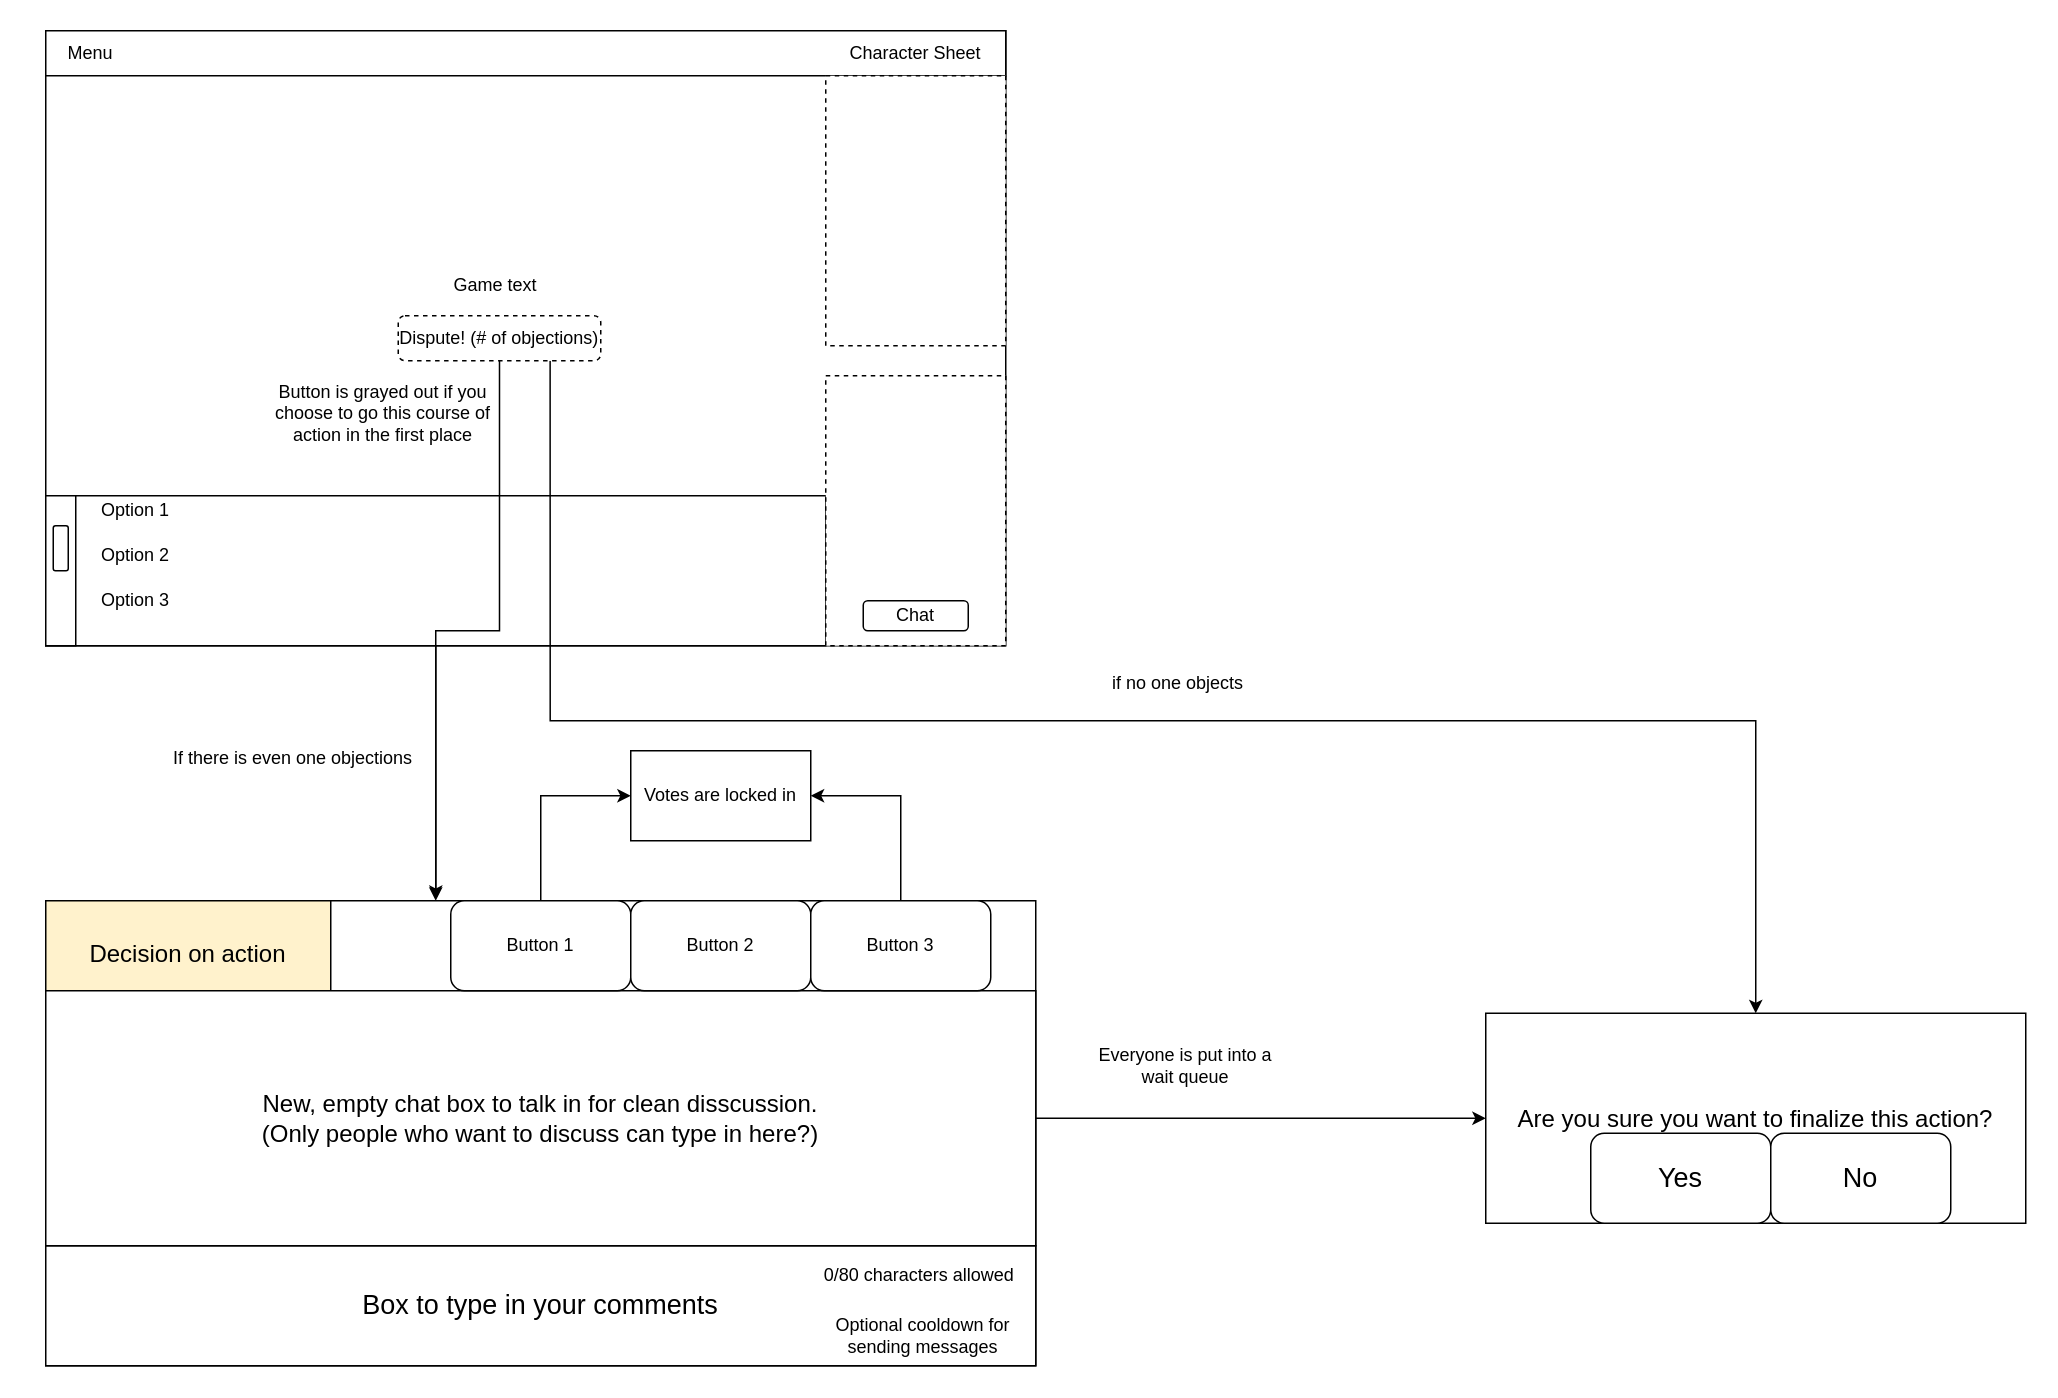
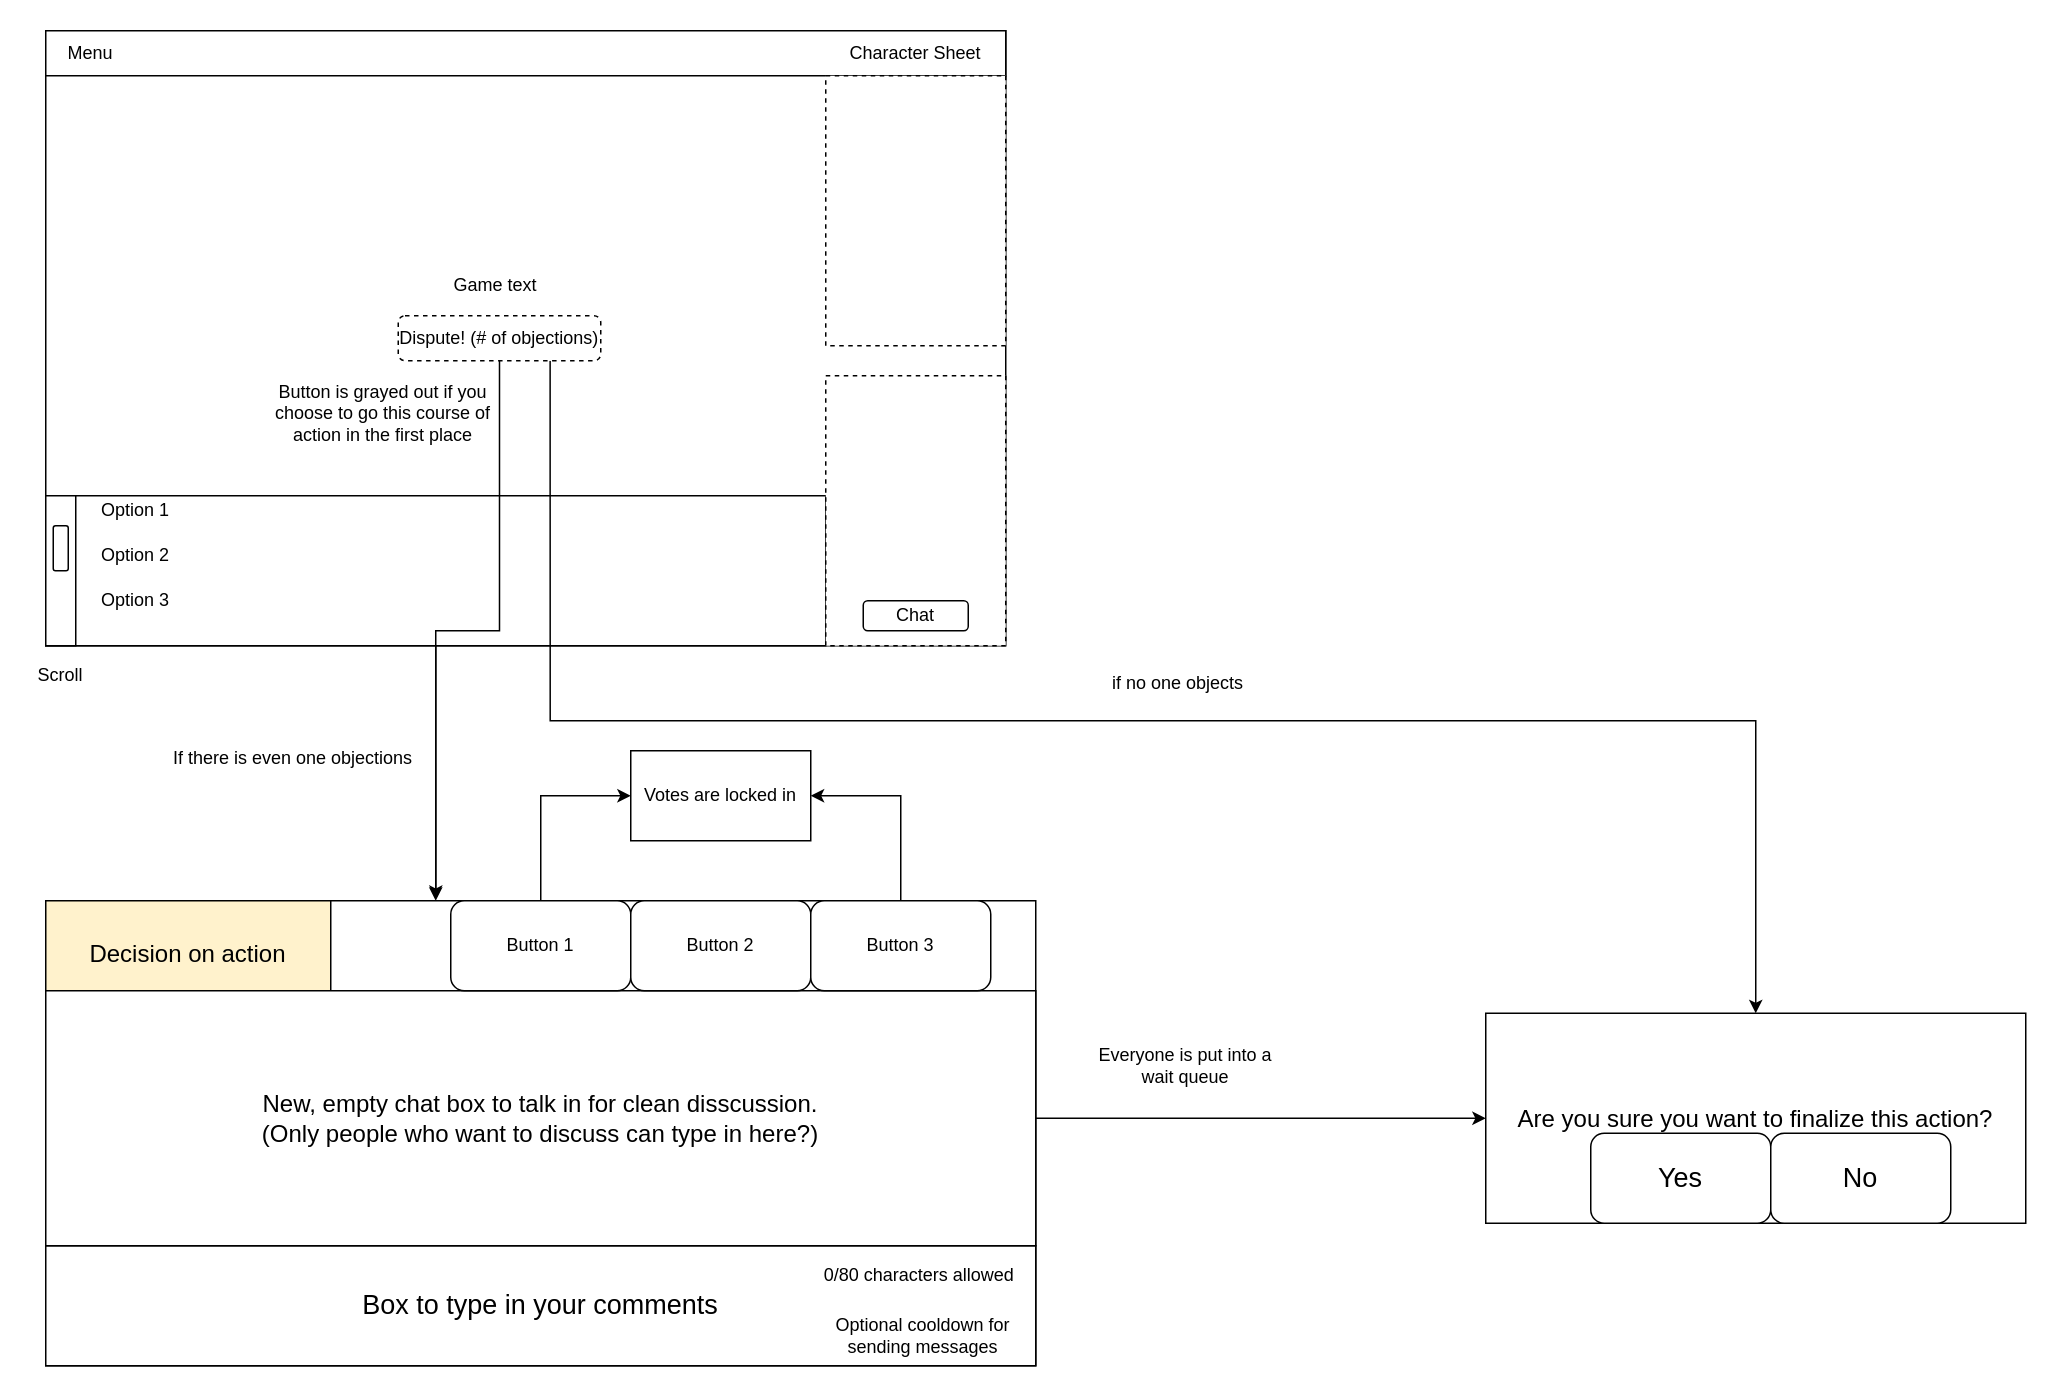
node "Scroll": added
